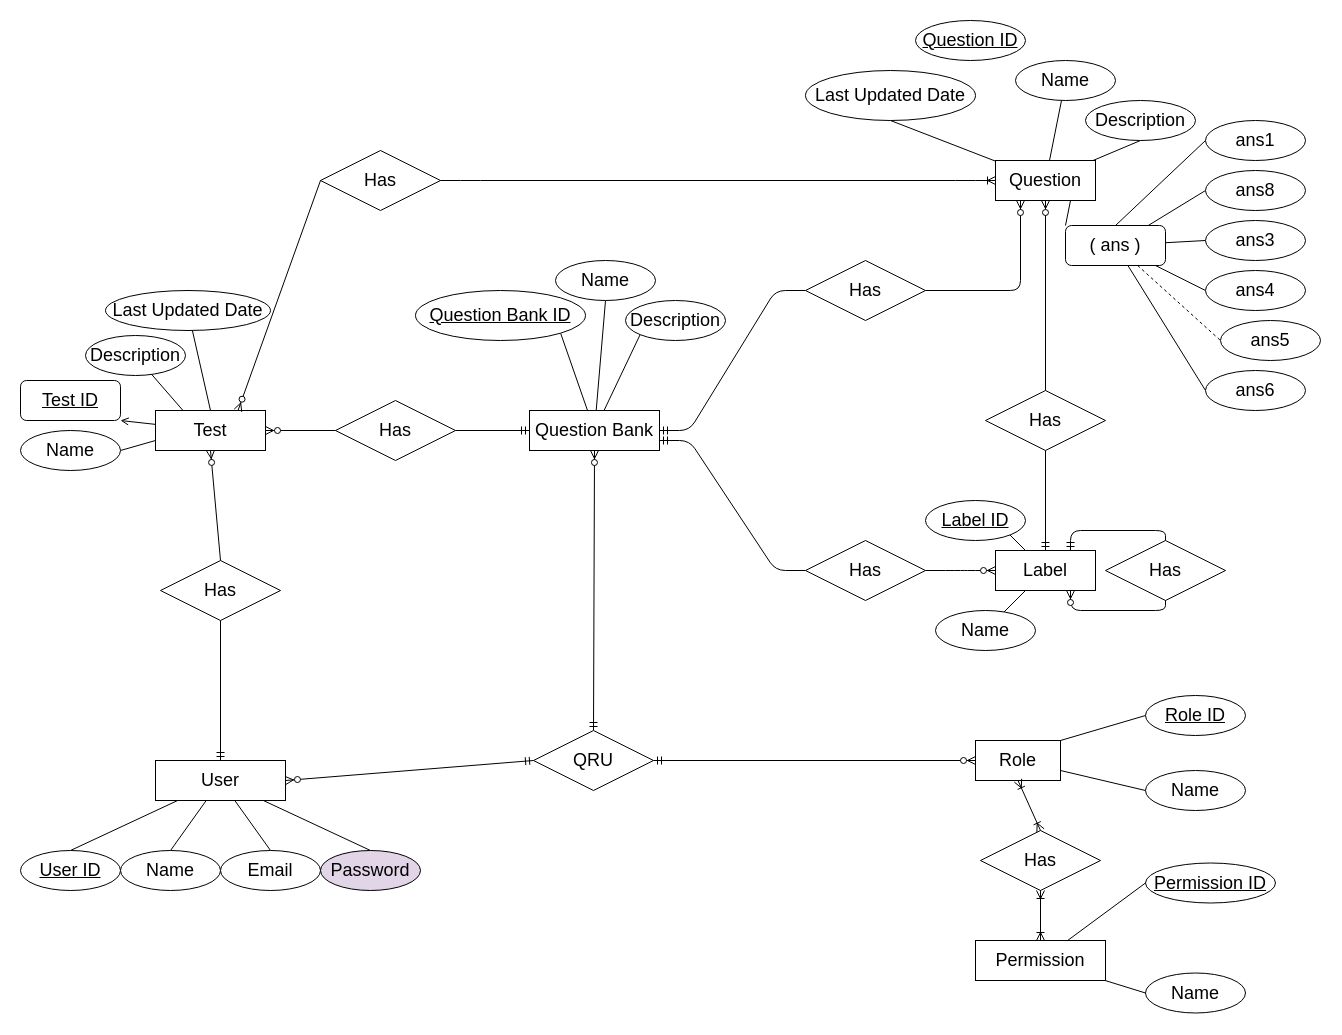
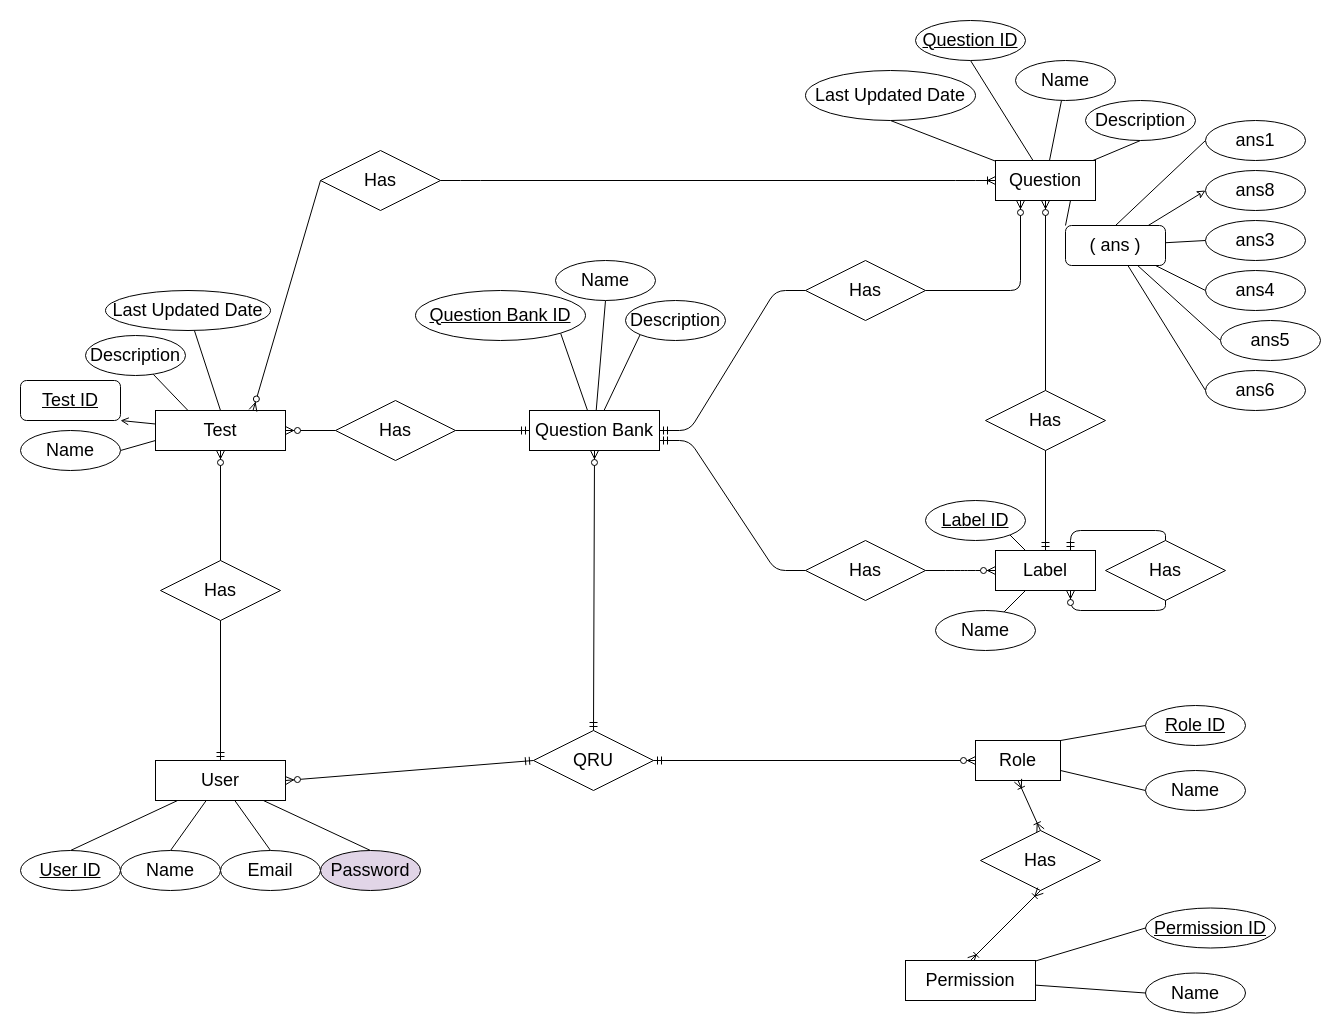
edge "Question ID" -- "Question": added
edge "ans8" -- "( ans )": arrowhead none -> classic
edge "( ans )" -- "ans5": style dashed -> solid
node "Test": size 110x40 -> 130x40
node "Role ID": moved (1196, 716) -> (1196, 726)
node "Permission ID": moved (1211, 883) -> (1211, 928)
node "Permission": moved (1041, 961) -> (971, 981)
